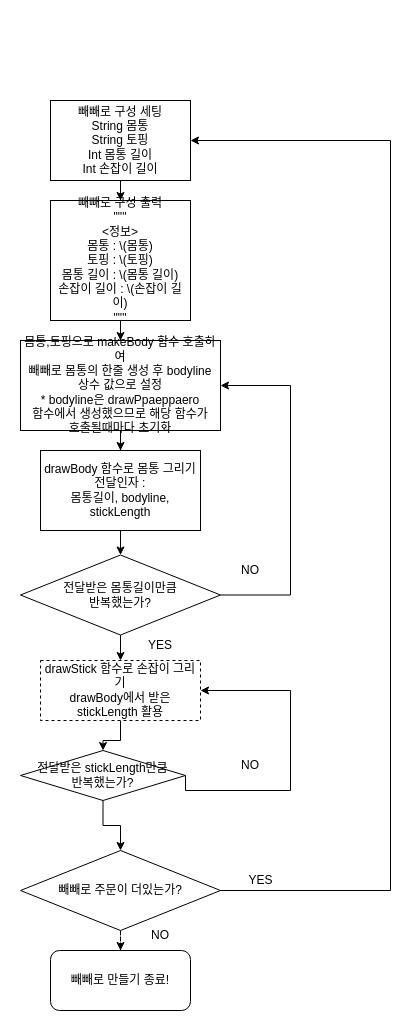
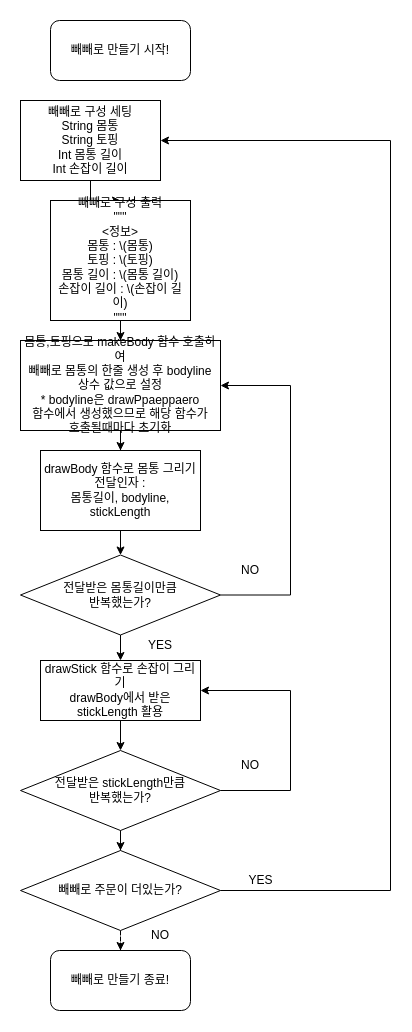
node "빼빼로 만들기 시작!": added
node "빼빼로 구성 세팅 String 몸통 String 토핑 Int 몸통 길이 Int 손잡이 길이": moved (121, 141) -> (91, 141)
node "drawStick 함수로 손잡이 그리기 drawBody에서 받은 stickLength 활용": style dashed -> solid
node "전달받은 stickLength만큼 반복했는가?": size 165x50 -> 200x80
